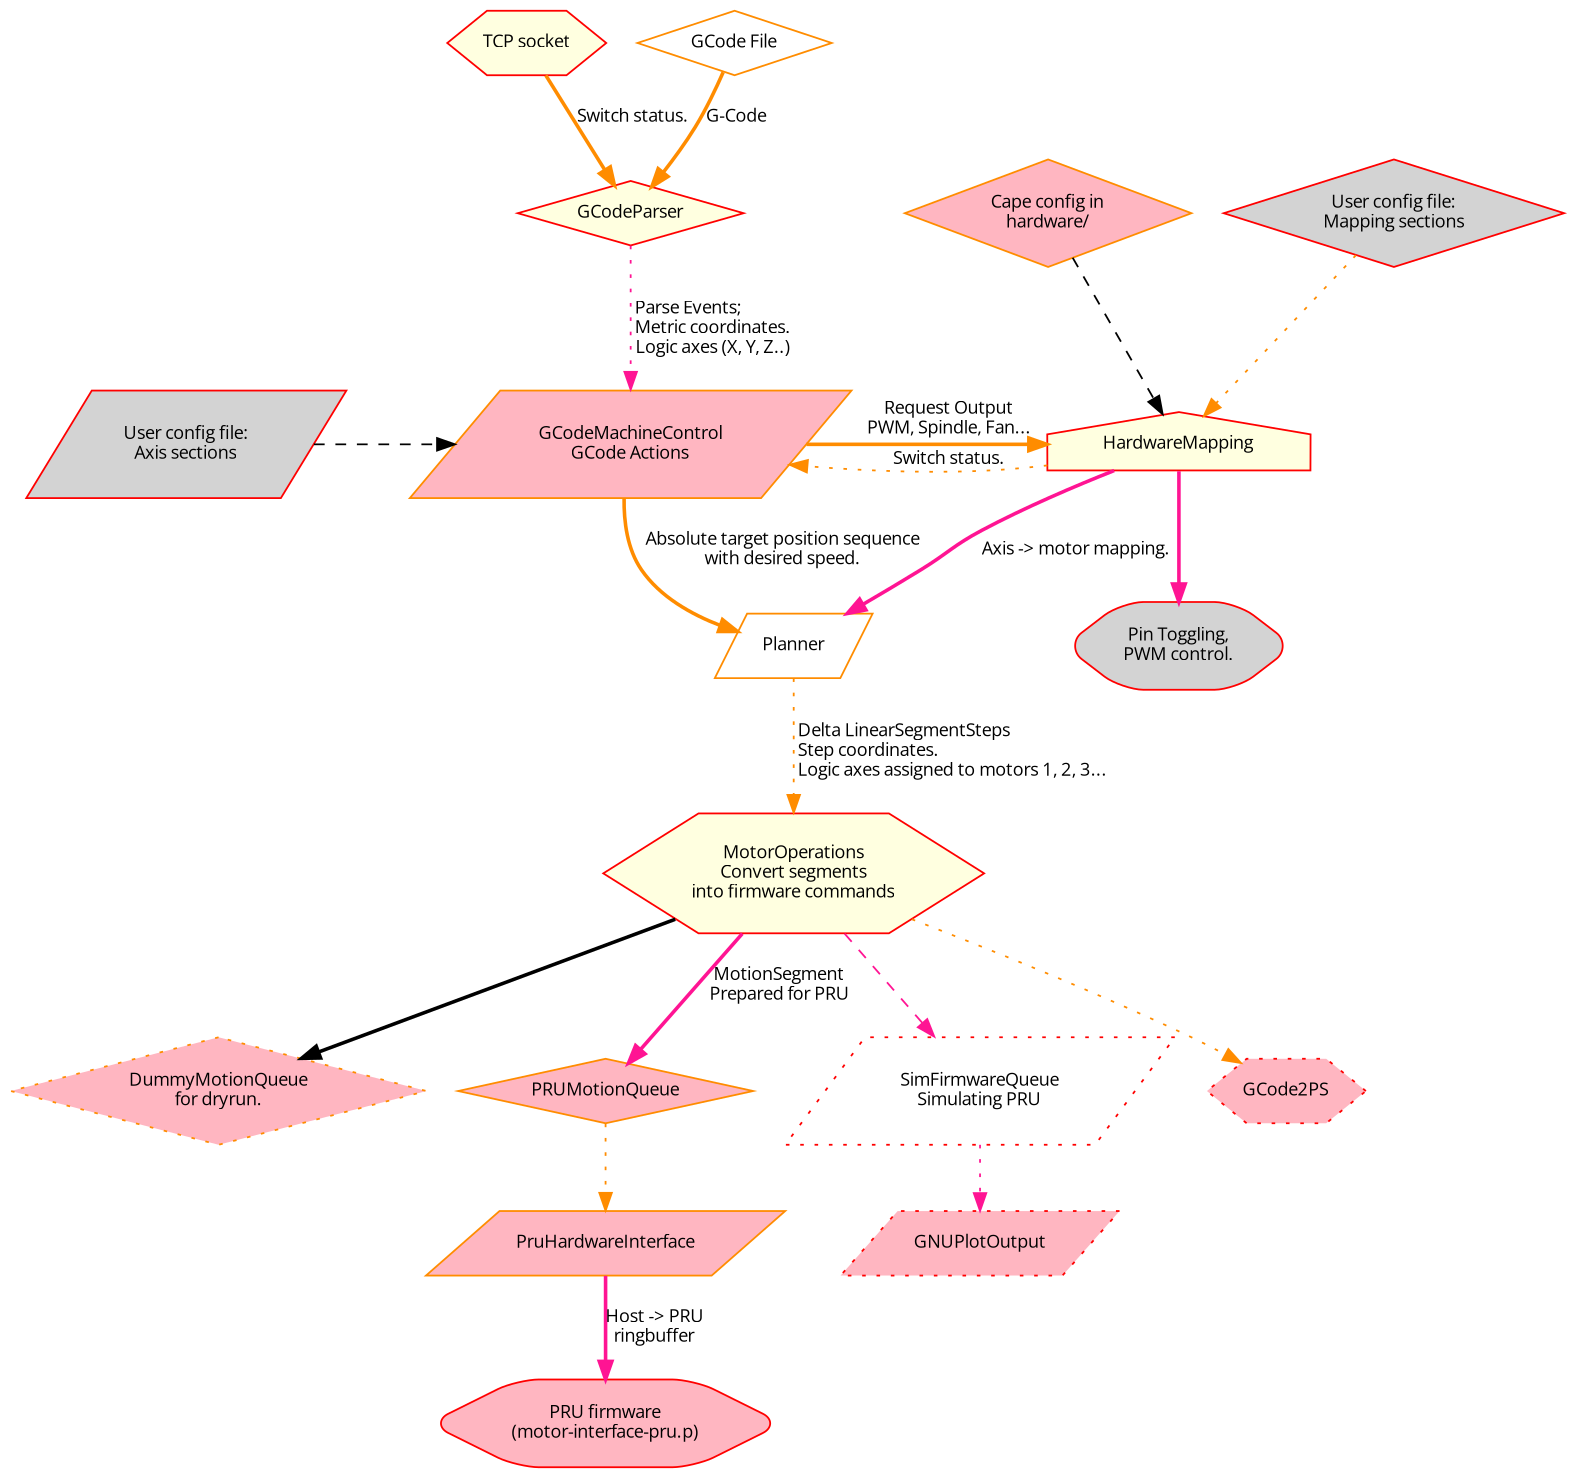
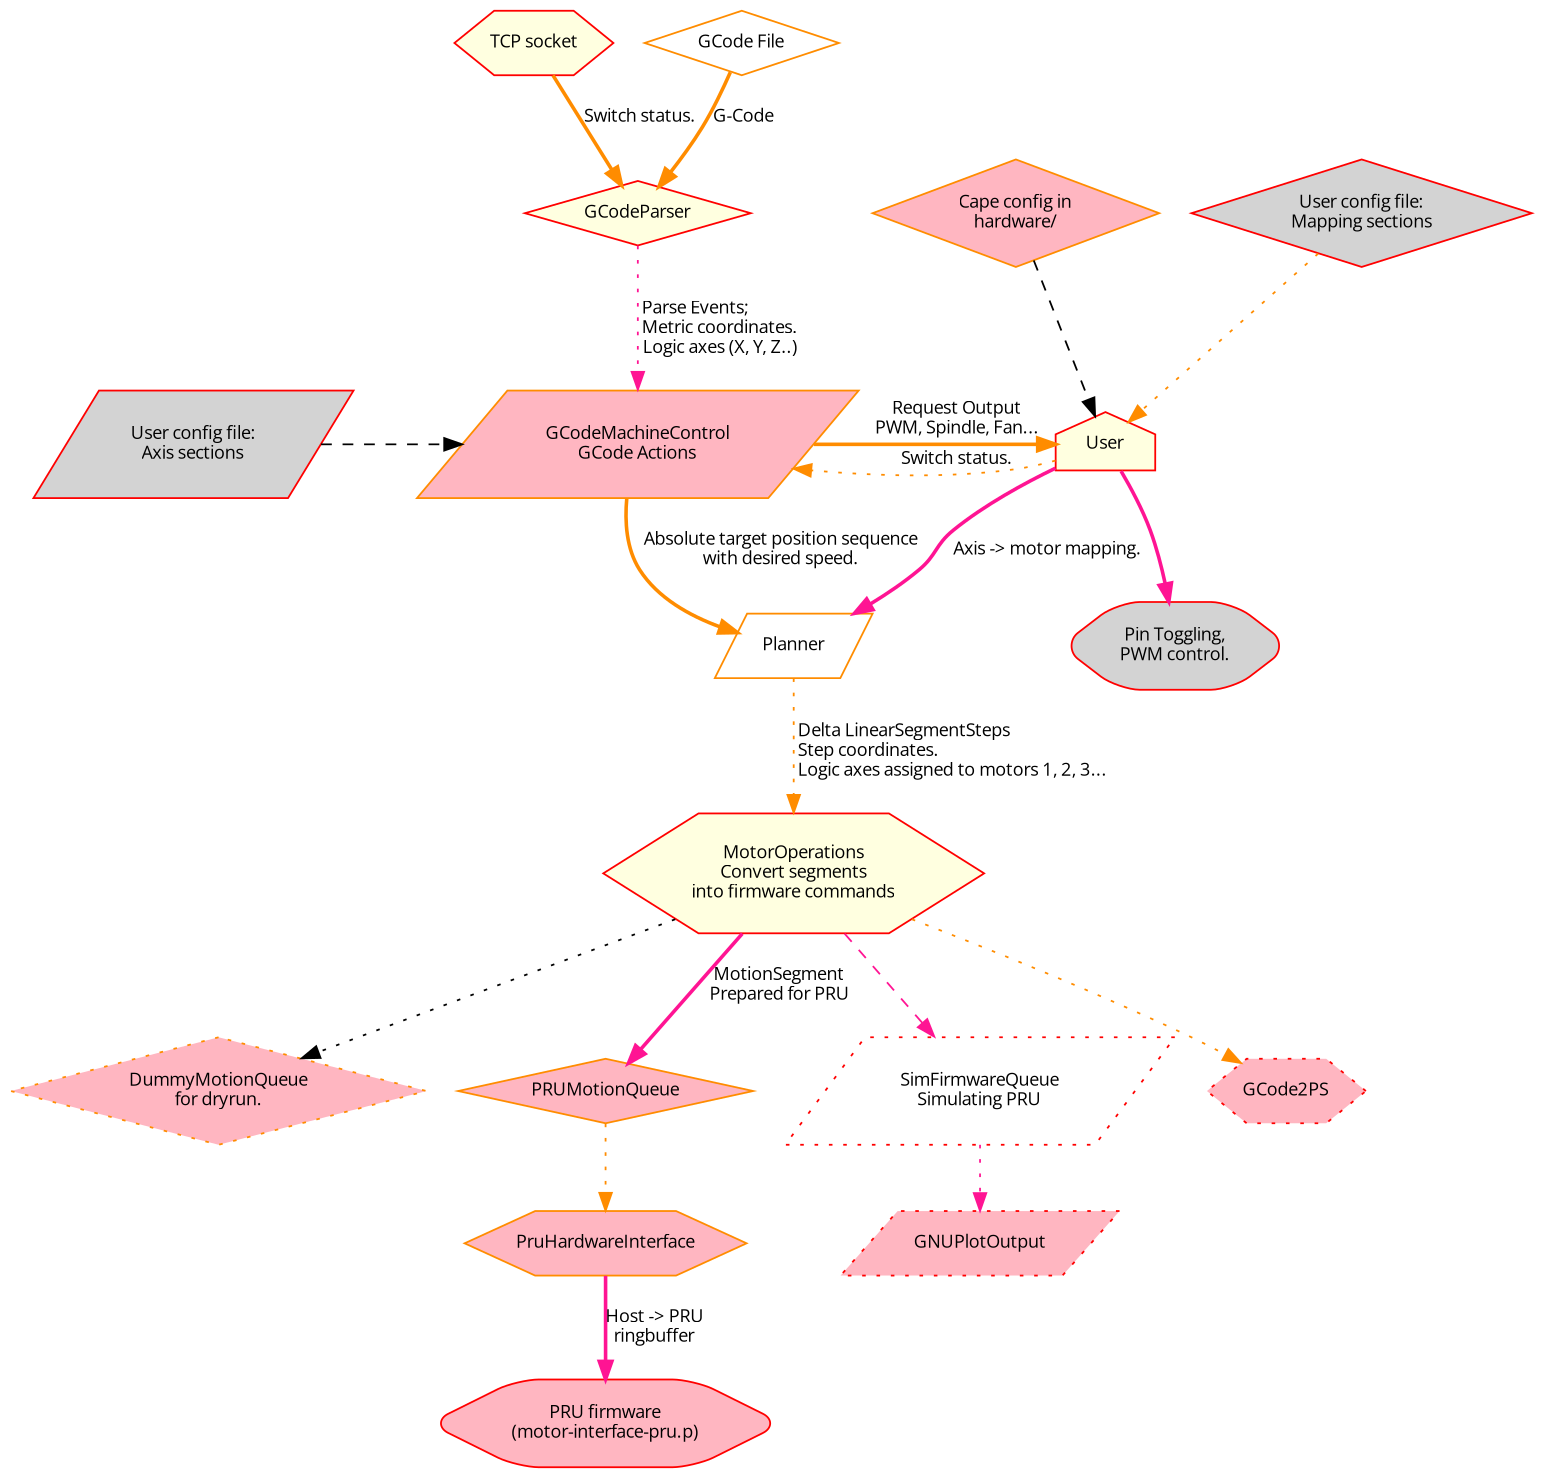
node "HardwareMapping": label "HardwareMapping" -> "User"
edge "MotorOperations Convert segments into firmware commands" -> "DummyMotionQueue for dryrun.": style bold -> dotted
node "PruHardwareInterface": shape parallelogram -> hexagon
